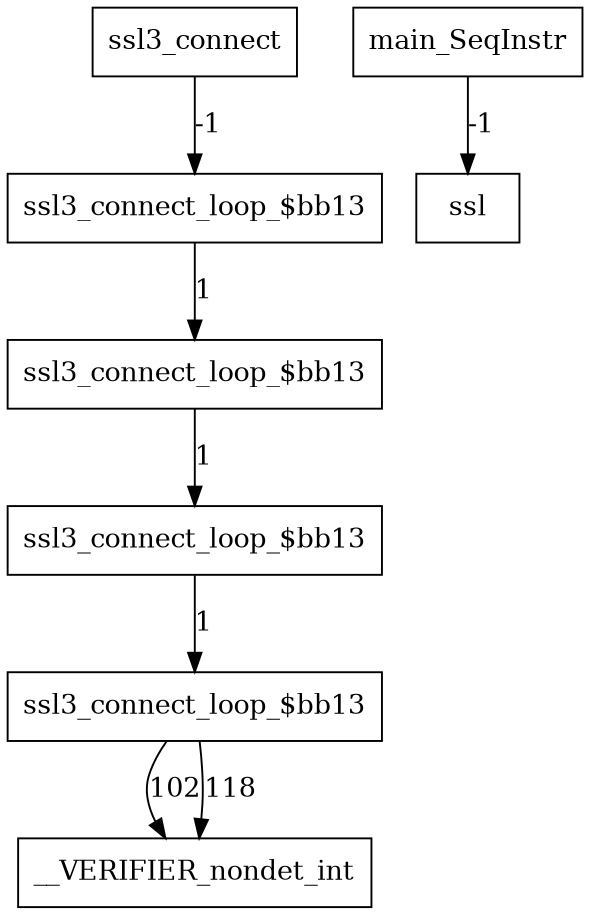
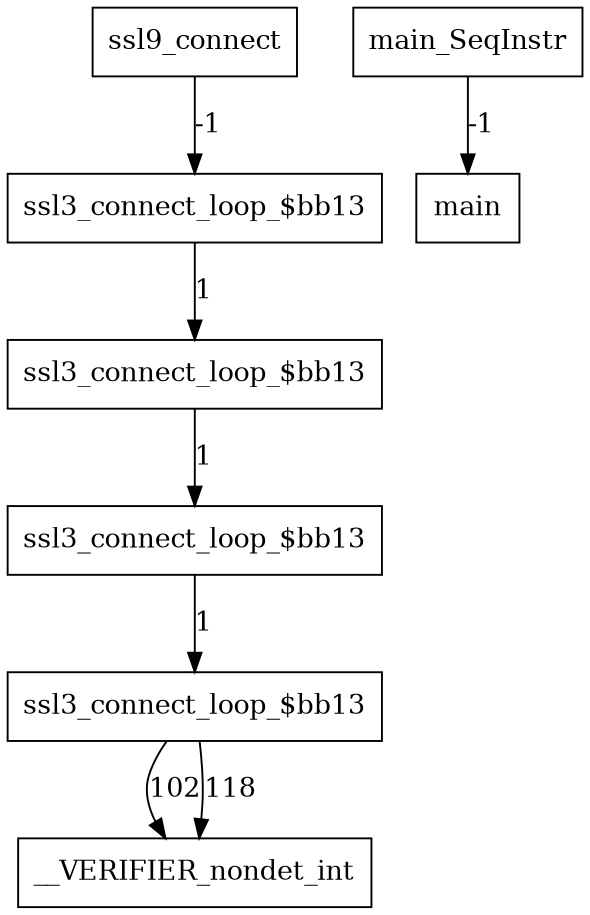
node "ssl3_connect": label "ssl3_connect" -> "ssl9_connect"
node "ssl": label "ssl" -> "main"
